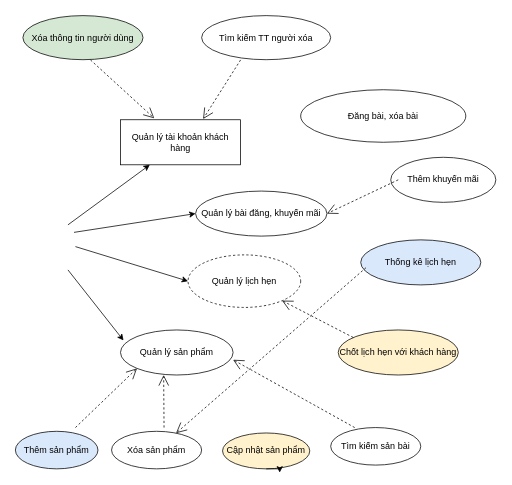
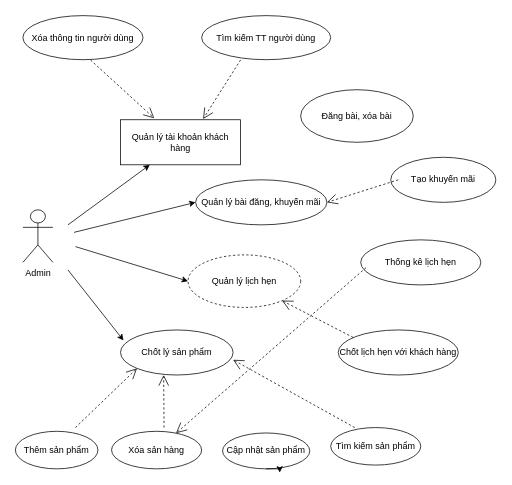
node "Xóa thông tin người dùng": fillcolor #d5e8d4 -> #ffffff
node "Tìm kiếm TT người xóa": label "Tìm kiếm TT người xóa" -> "Tìm kiếm TT người dùng"
node "Đăng bài, xóa bài": size 165x53 -> 113x53
node "Thêm khuyến mãi": label "Thêm khuyến mãi" -> "Tạo khuyến mãi"
node "Quản lý bài đăng, khuyến mãi": moved (261, 213) -> (261, 202)
node "Admin": added
node "Thống kê lịch hẹn": fillcolor #dae8fc -> #ffffff
node "Quản lý sản phẩm": label "Quản lý sản phẩm" -> "Chốt lý sản phẩm"
node "Chốt lịch hẹn với khách hàng": fillcolor #fff2cc -> #ffffff
node "Tìm kiếm sản bài": label "Tìm kiếm sản bài" -> "Tìm kiếm sản phẩm"
node "Thêm sản phẩm": fillcolor #dae8fc -> #ffffff
node "Xóa sản phẩm": label "Xóa sản phẩm" -> "Xóa sản hàng"
node "Cập nhật sản phẩm": fillcolor #fff2cc -> #ffffff
